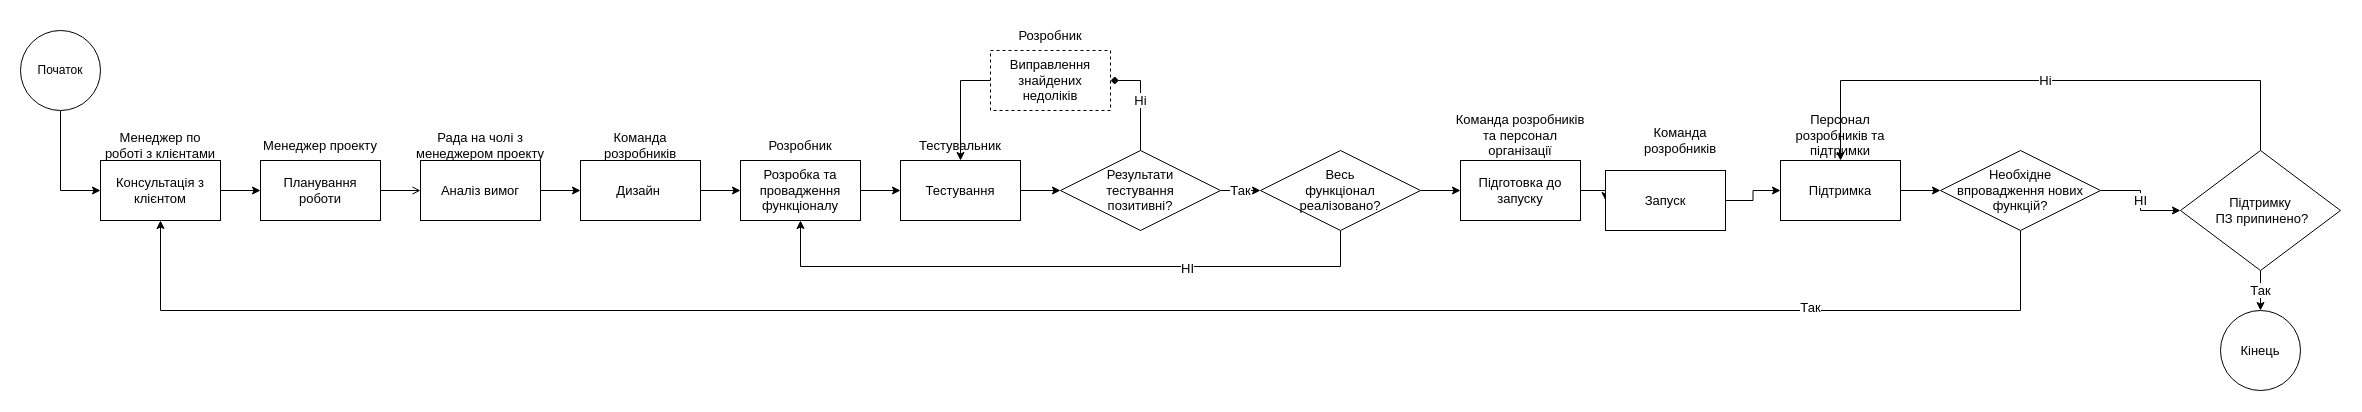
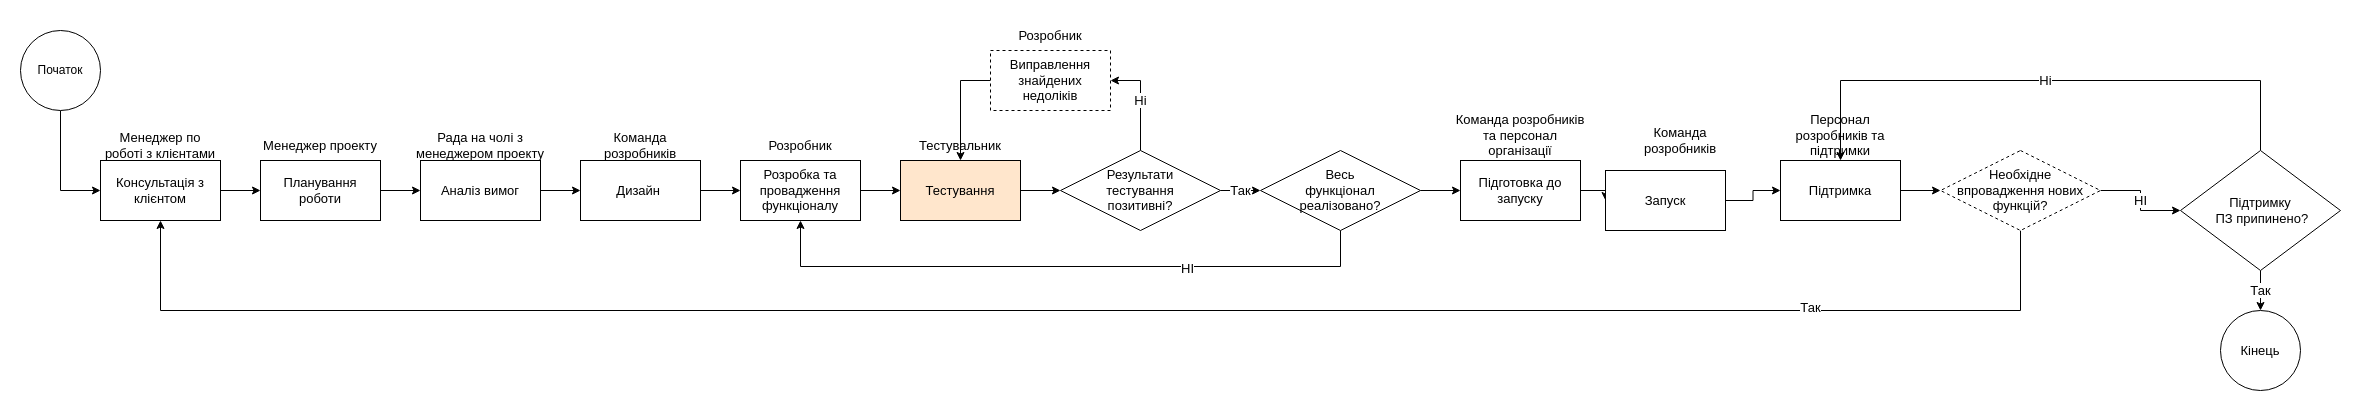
edge "Результати тестування позитивні?" -> "Виправлення знайдених недоліків": arrowhead diamond -> classic
edge "Планування роботи" -> "Аналіз вимог": arrowhead open -> classic
node "Тестування": fillcolor #ffffff -> #ffe6cc
node "Необхідне впровадження нових функцій?": style solid -> dashed
